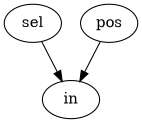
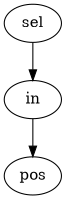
edge "pos" -> "in": reversed
